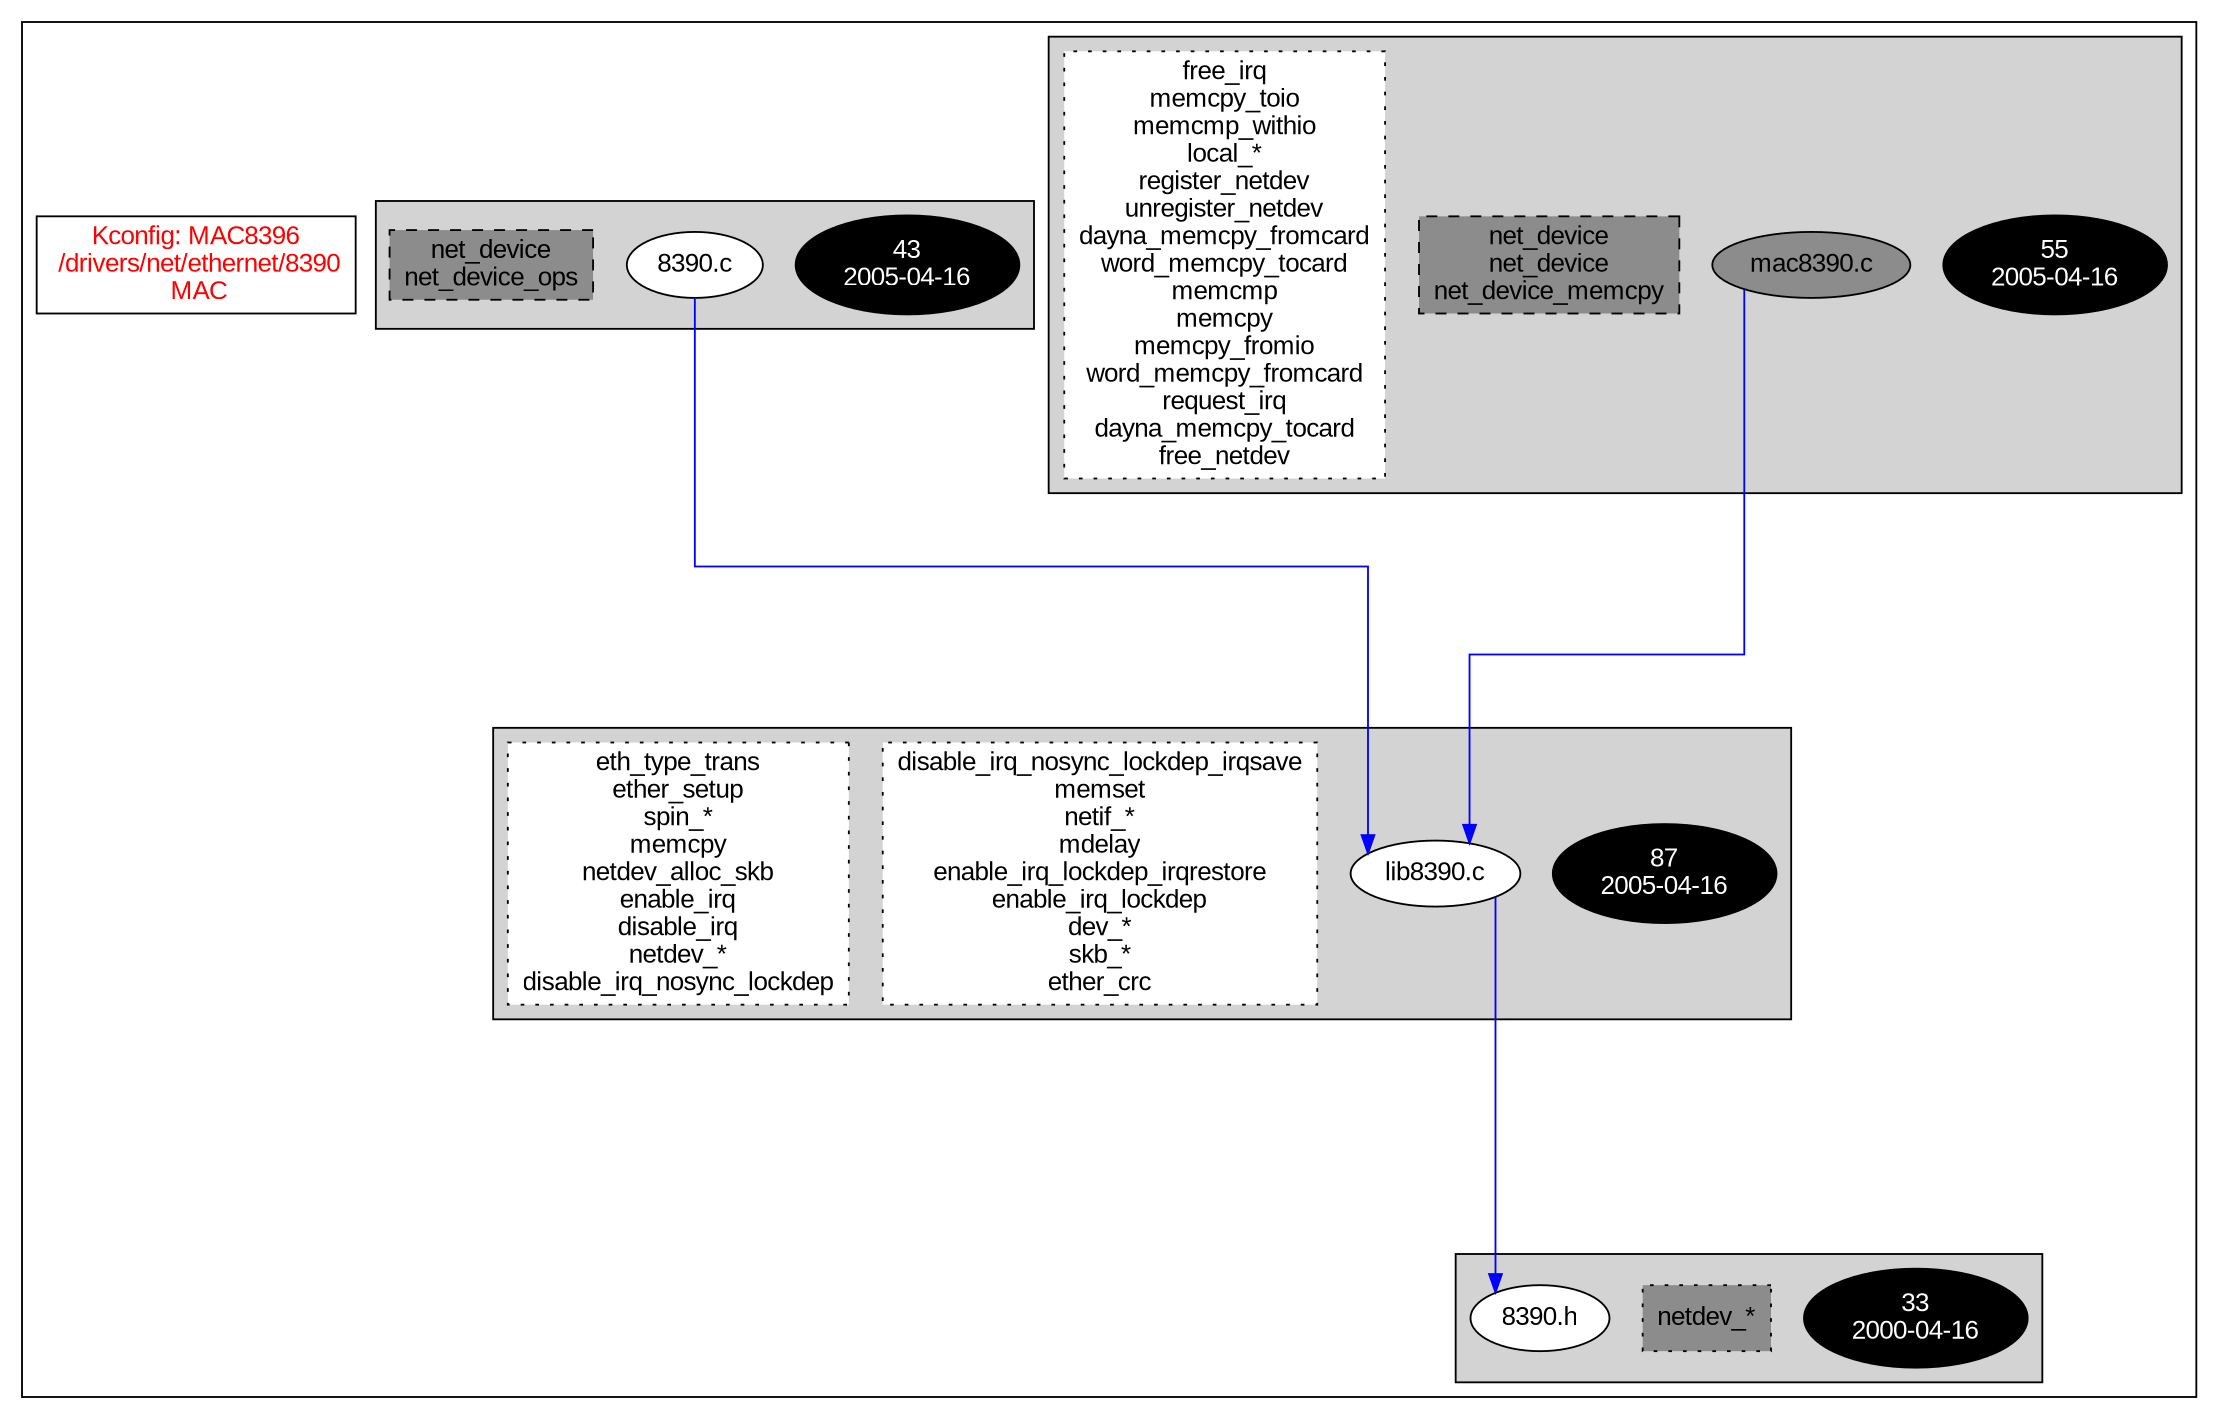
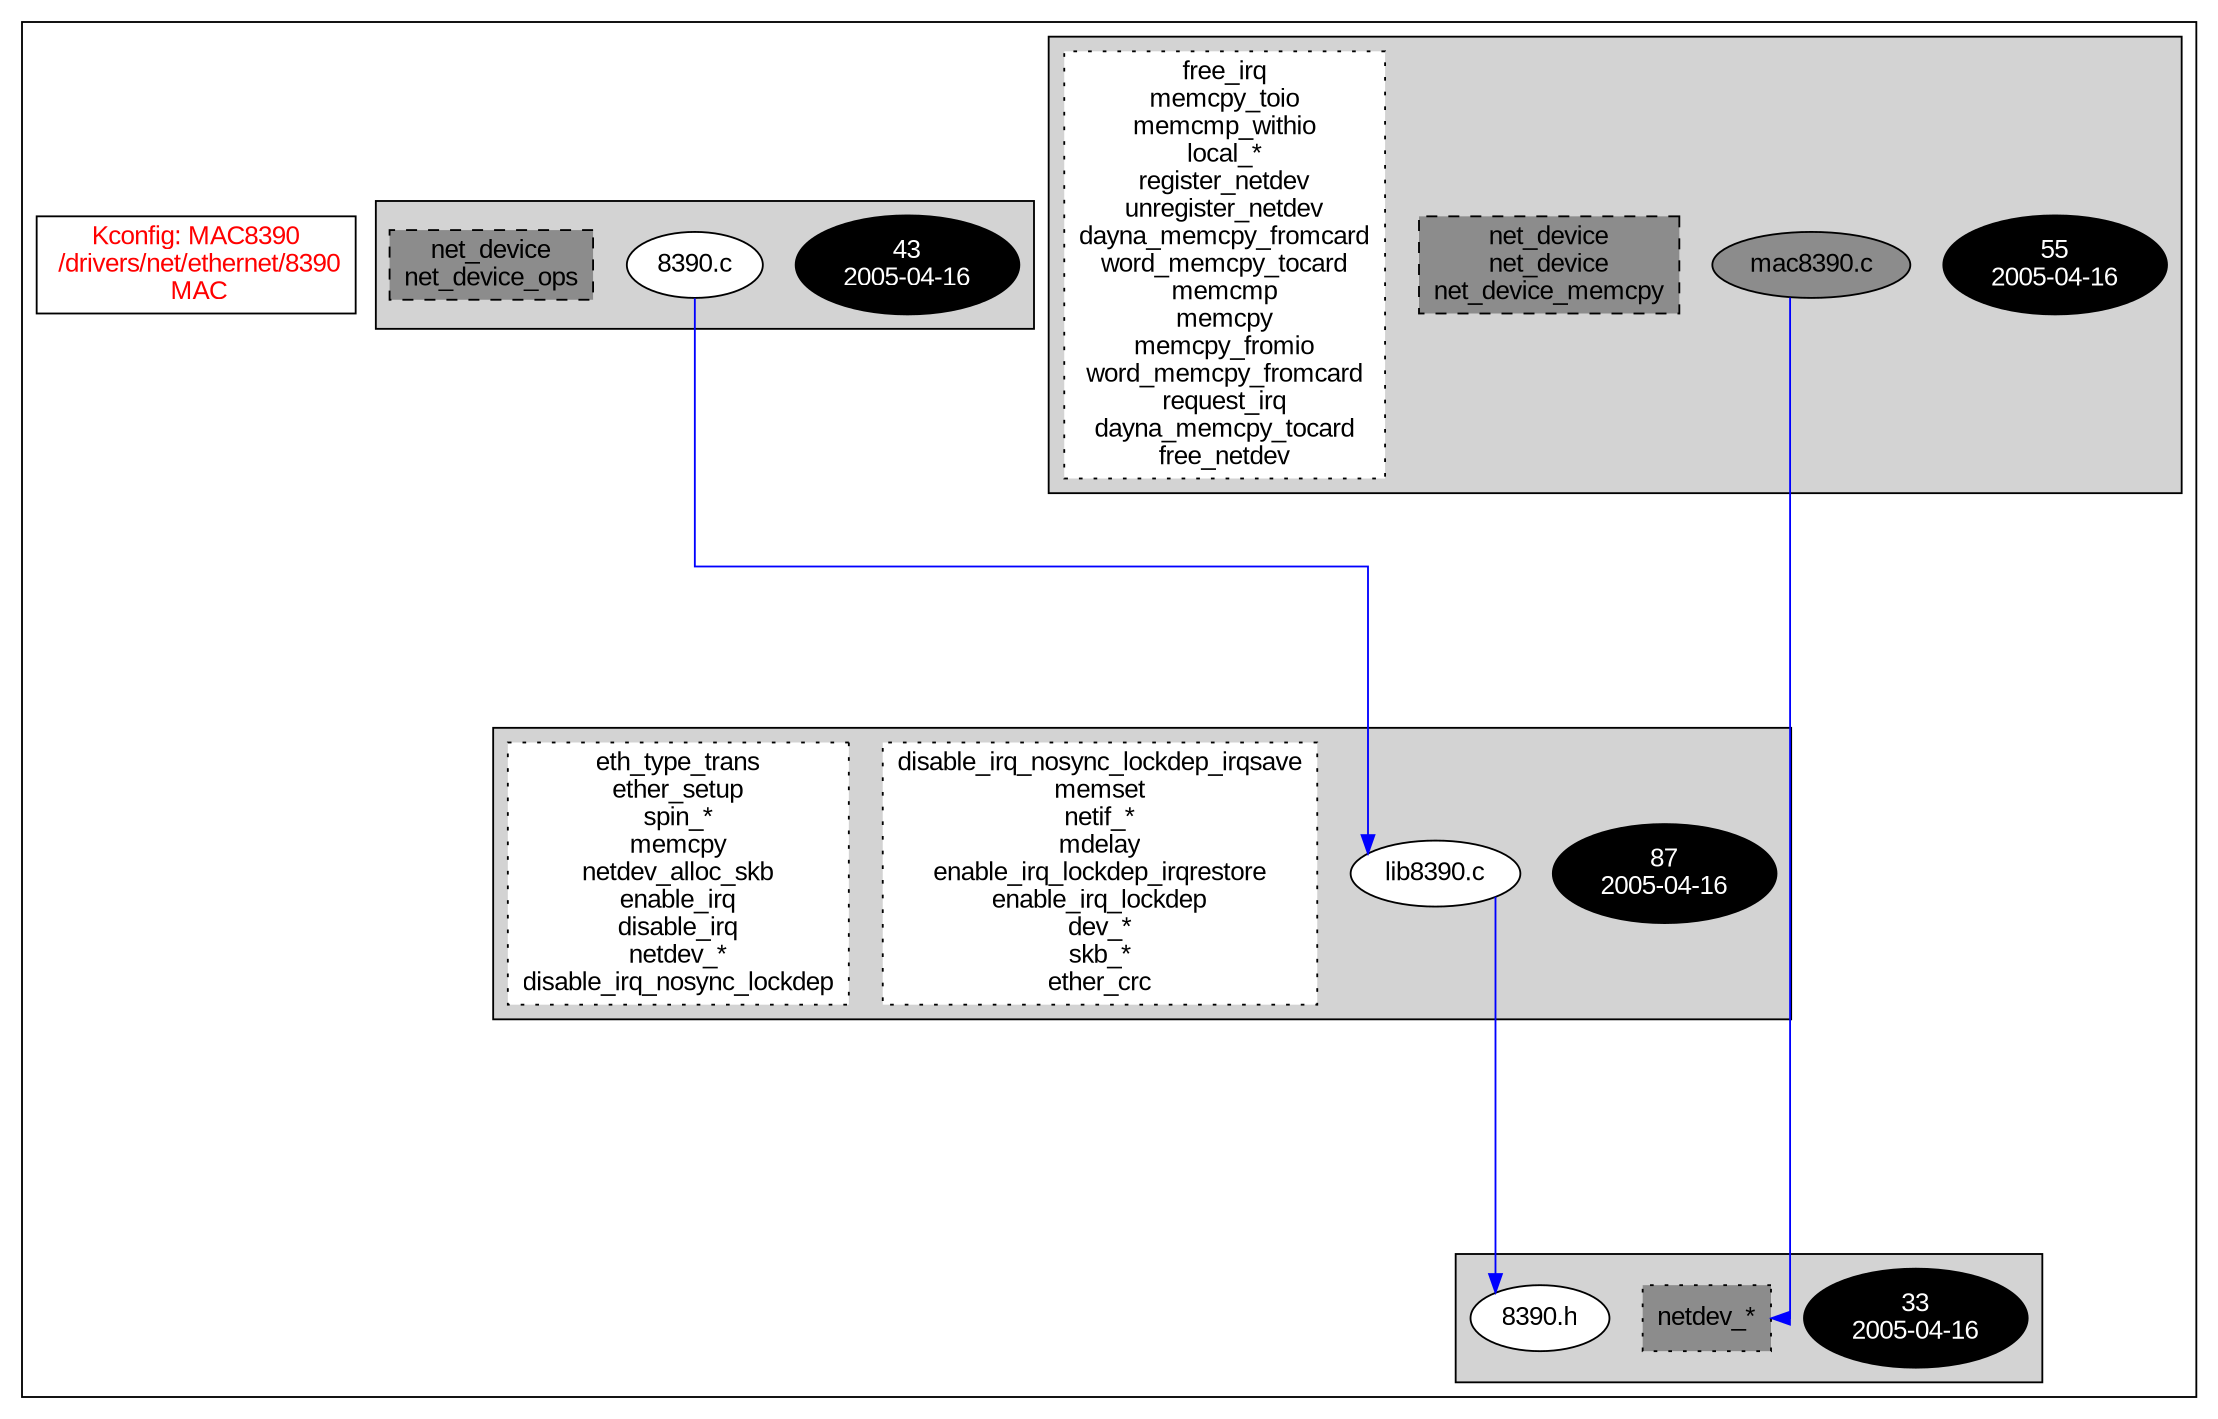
node "Kconfig: MAC8396 /drivers/net/ethernet/8390 MAC": label "Kconfig: MAC8396 /drivers/net/ethernet/8390 MAC" -> "Kconfig: MAC8390 /drivers/net/ethernet/8390 MAC"
edge "mac8390.c" -> "lib8390.c": now "mac8390.c" -> "netdev_*"
node "33 2000-04-16": label "33 2000-04-16" -> "33 2005-04-16"
